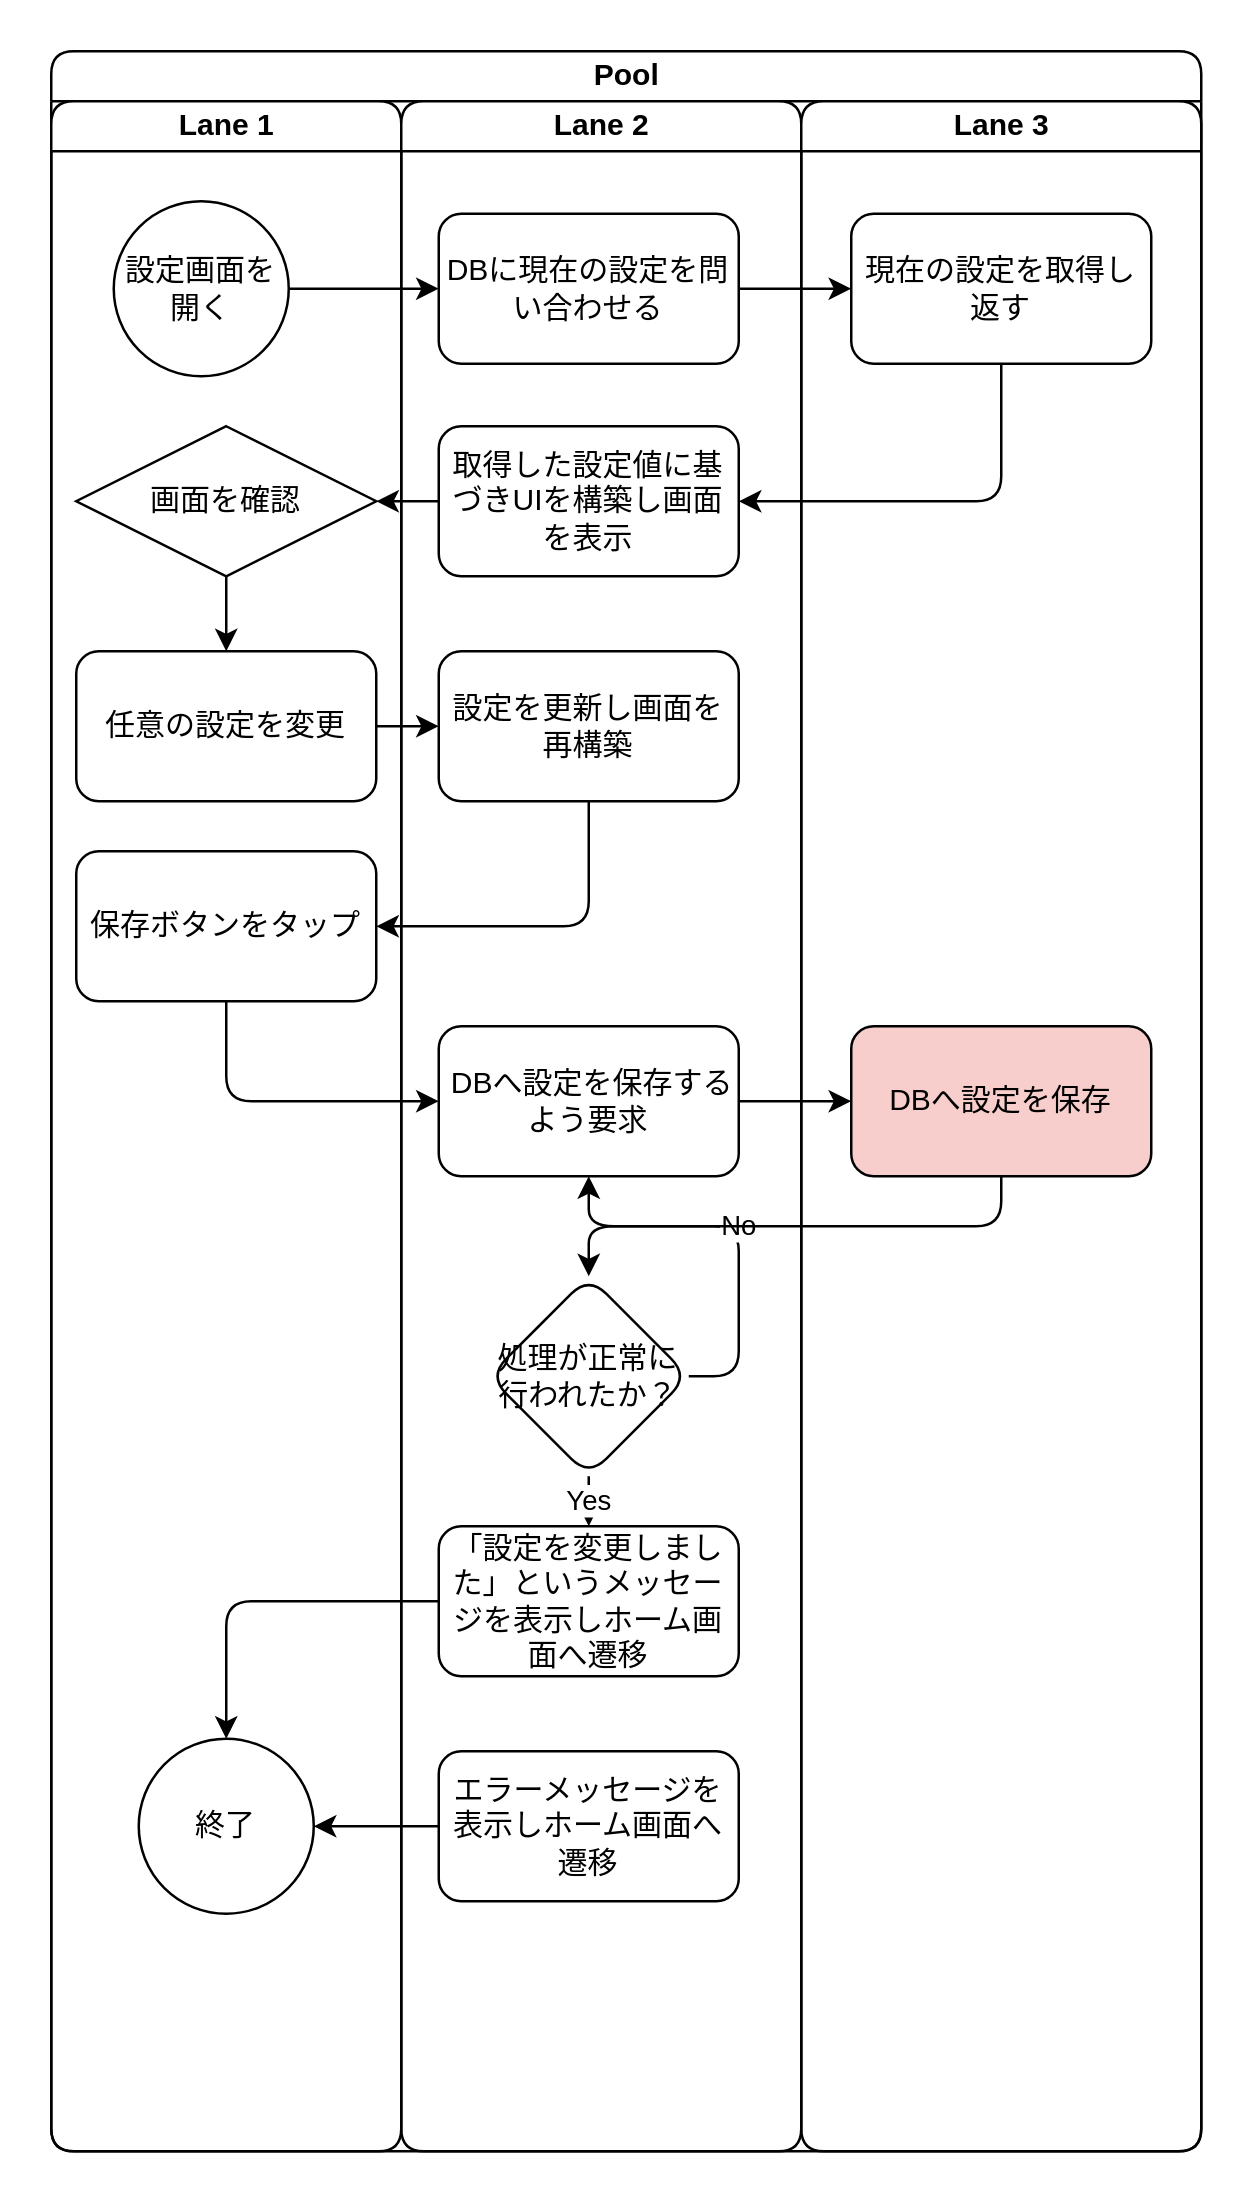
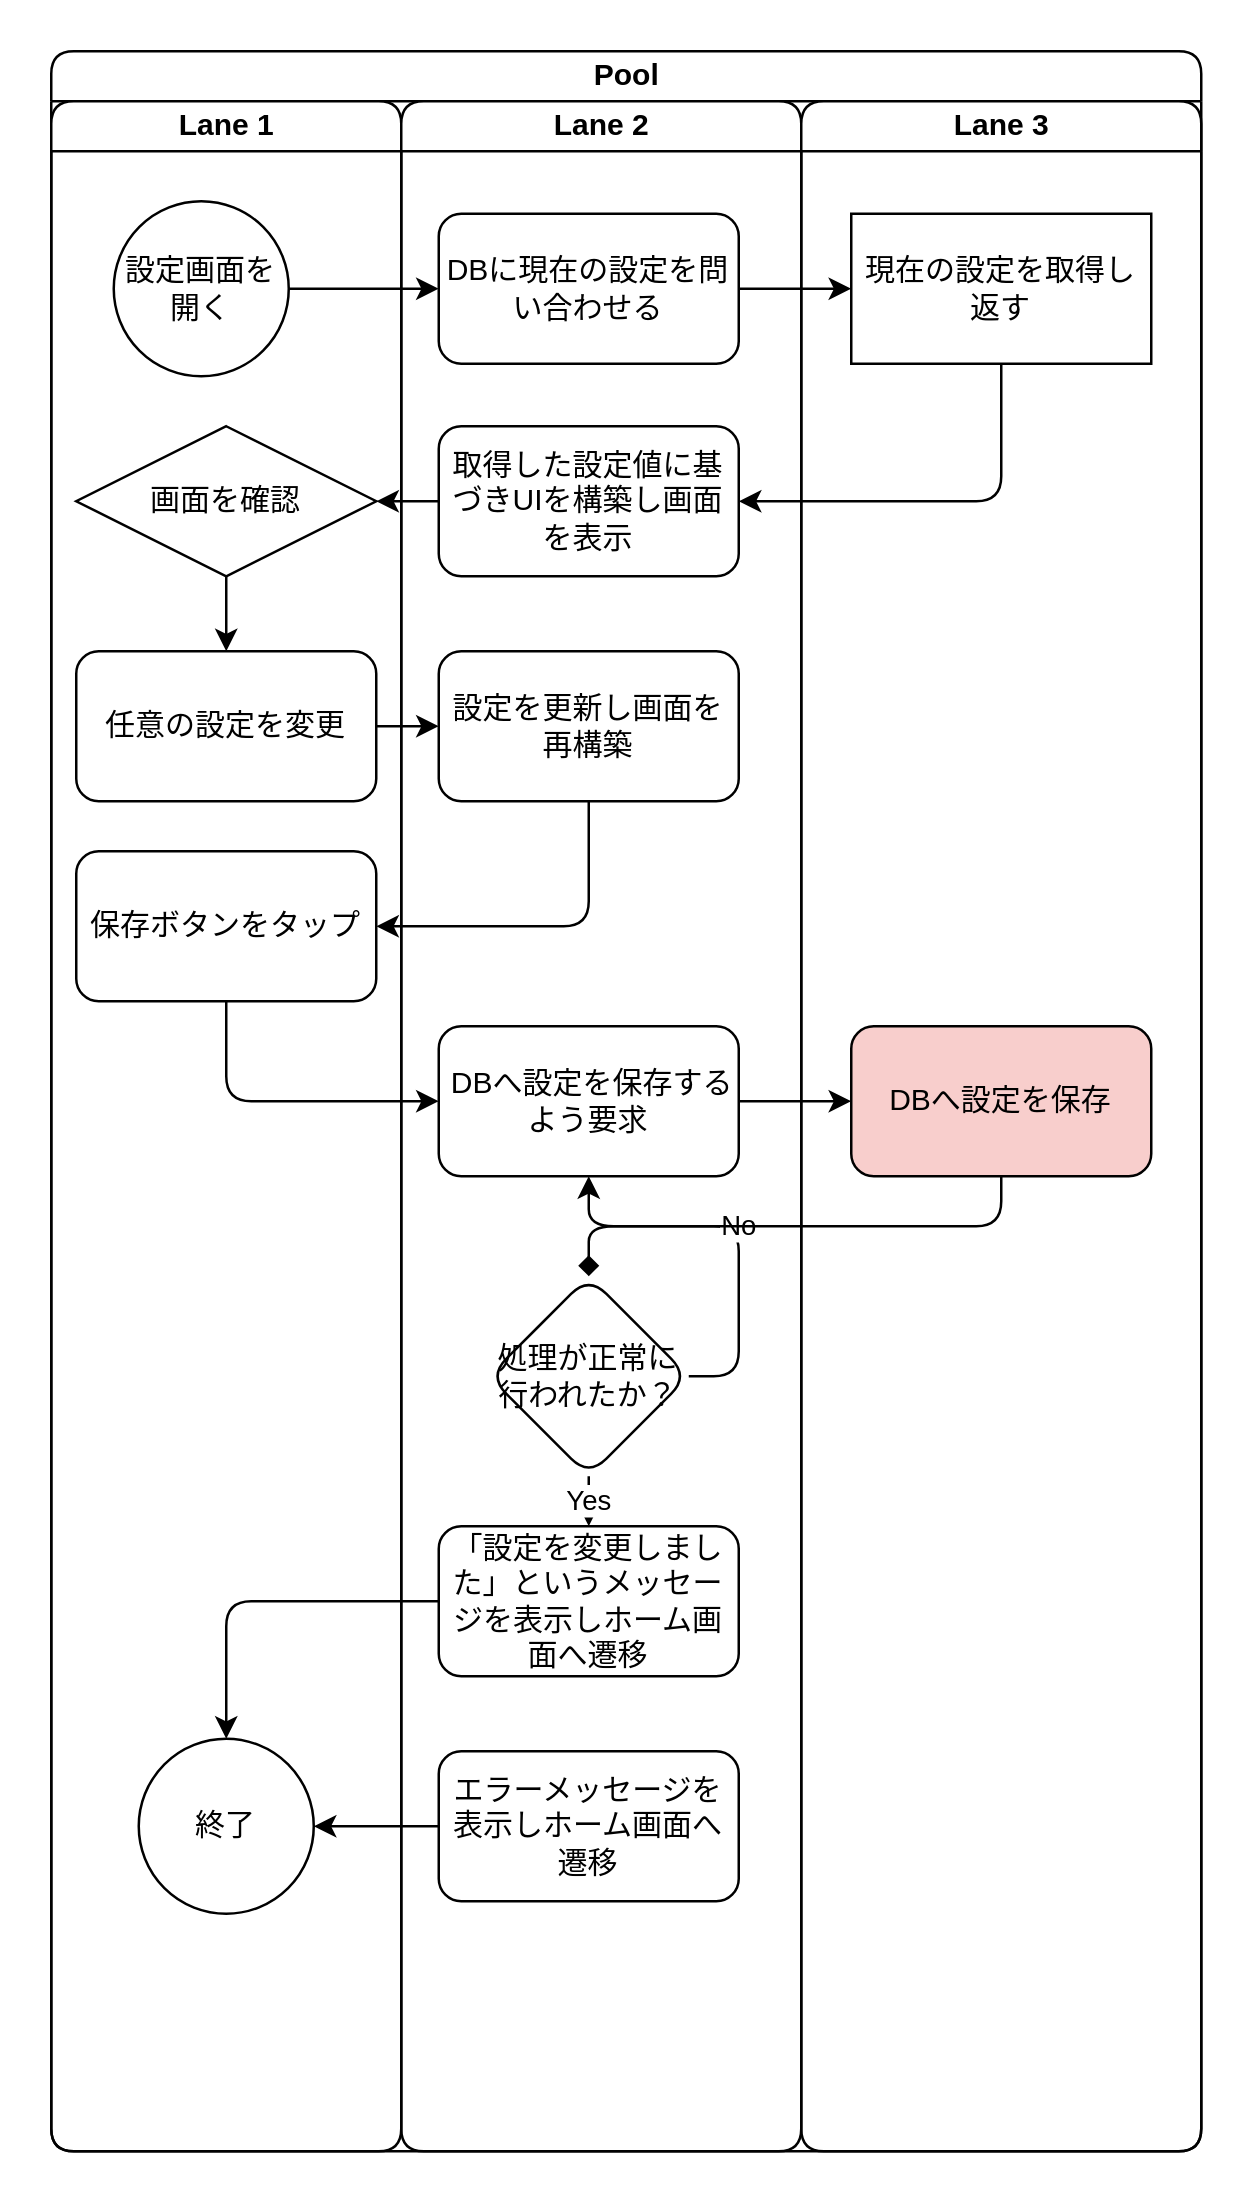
node "現在の設定を取得し返す": shape rounded rectangle -> rectangle
edge "DBへ設定を保存" -> "処理が正常に行われたか？": arrowhead classic -> diamond
